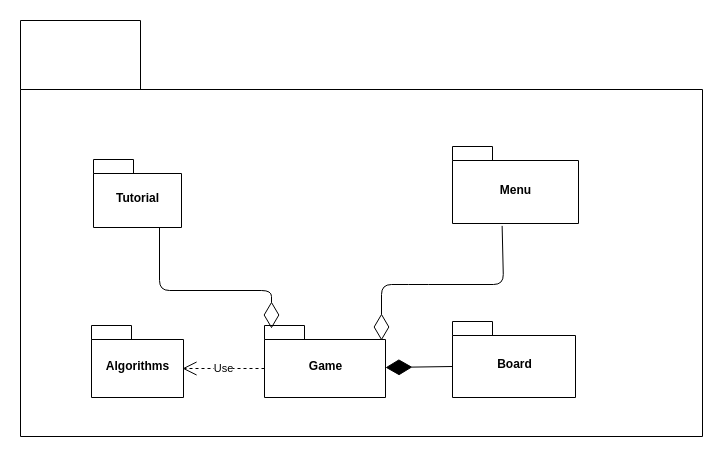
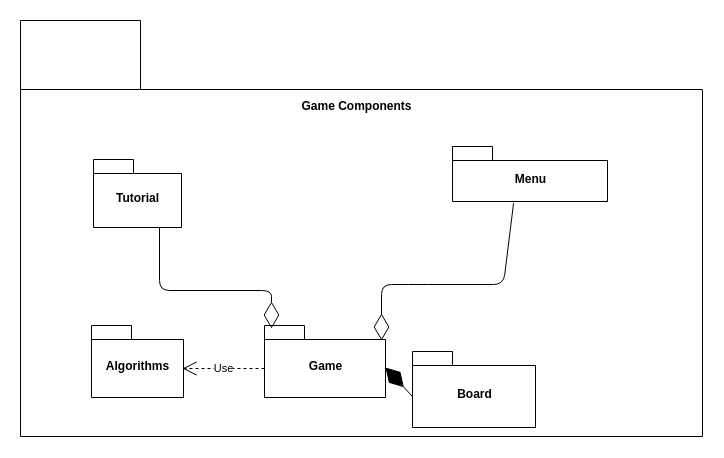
node "Game Components": added
node "Menu": size 126x77 -> 155x55
node "Board": moved (514, 360) -> (474, 390)
